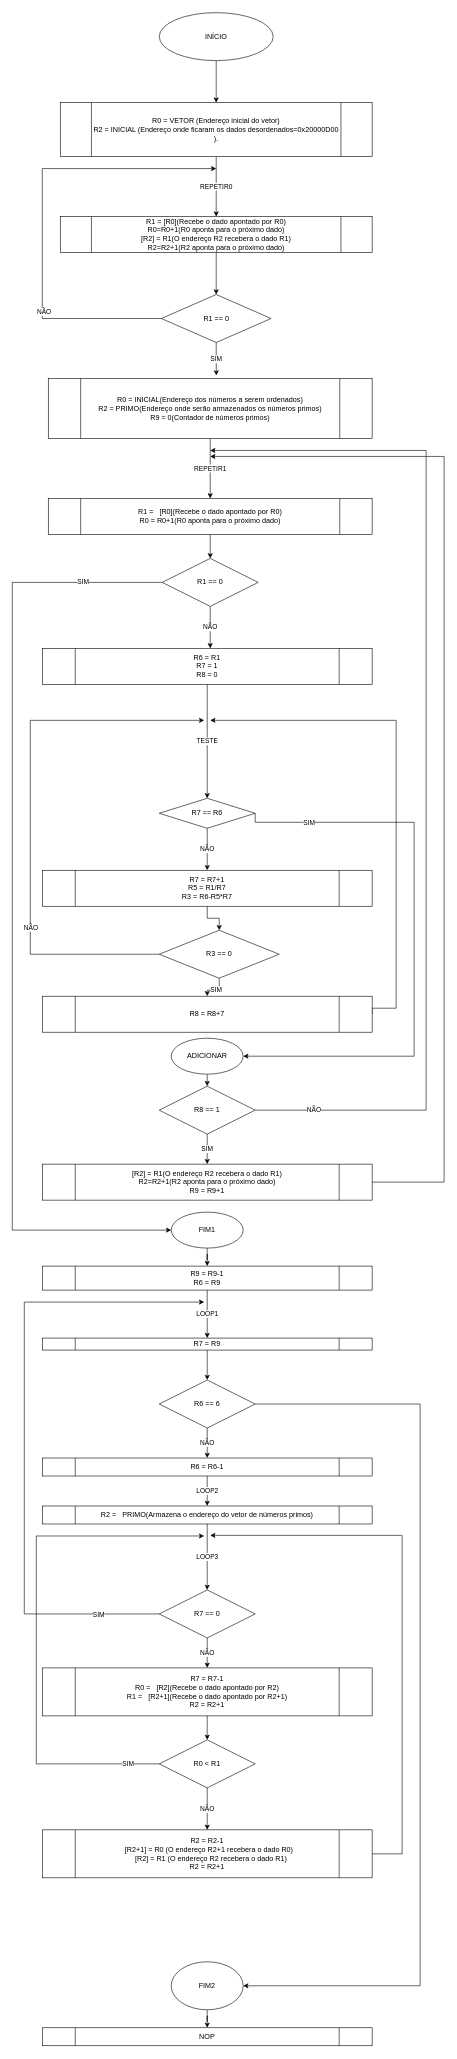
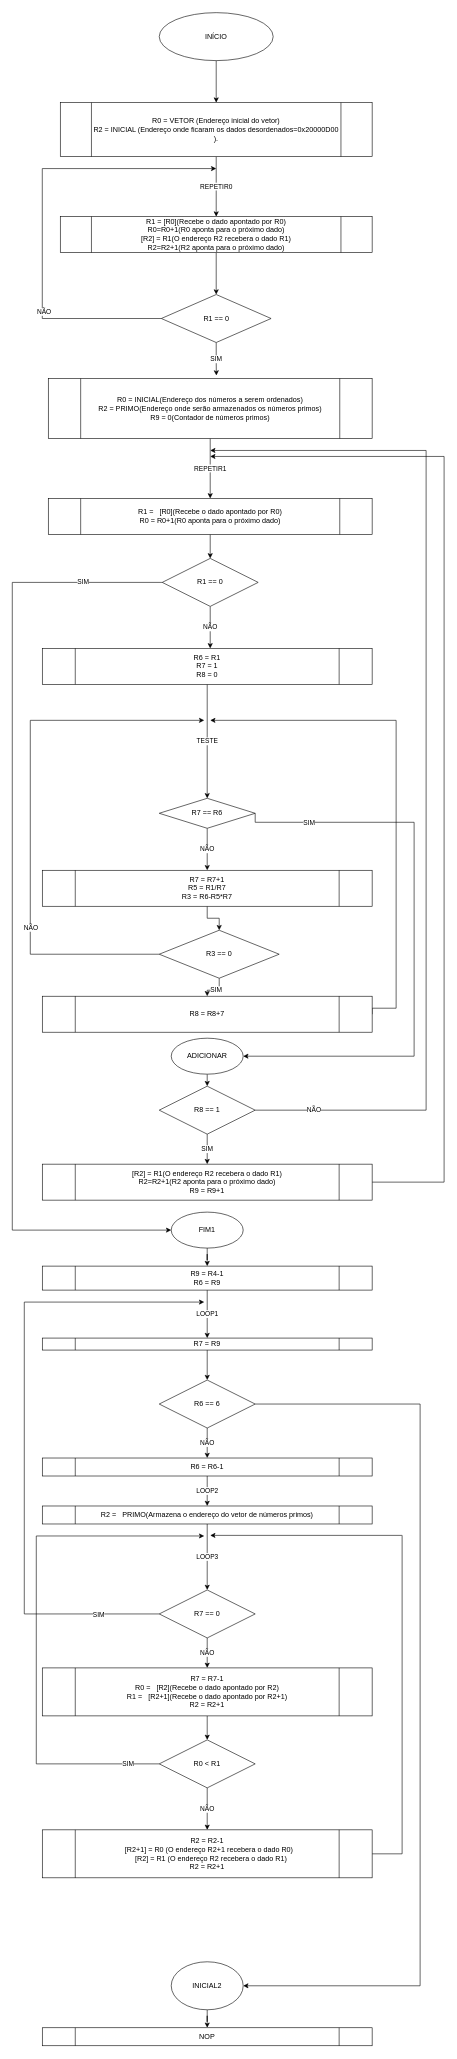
node "R9 = R9-1 R6 = R9": label "R9 = R9-1 R6 = R9" -> "R9 = R4-1 R6 = R9"
node "FIM2": label "FIM2" -> "INICIAL2"
